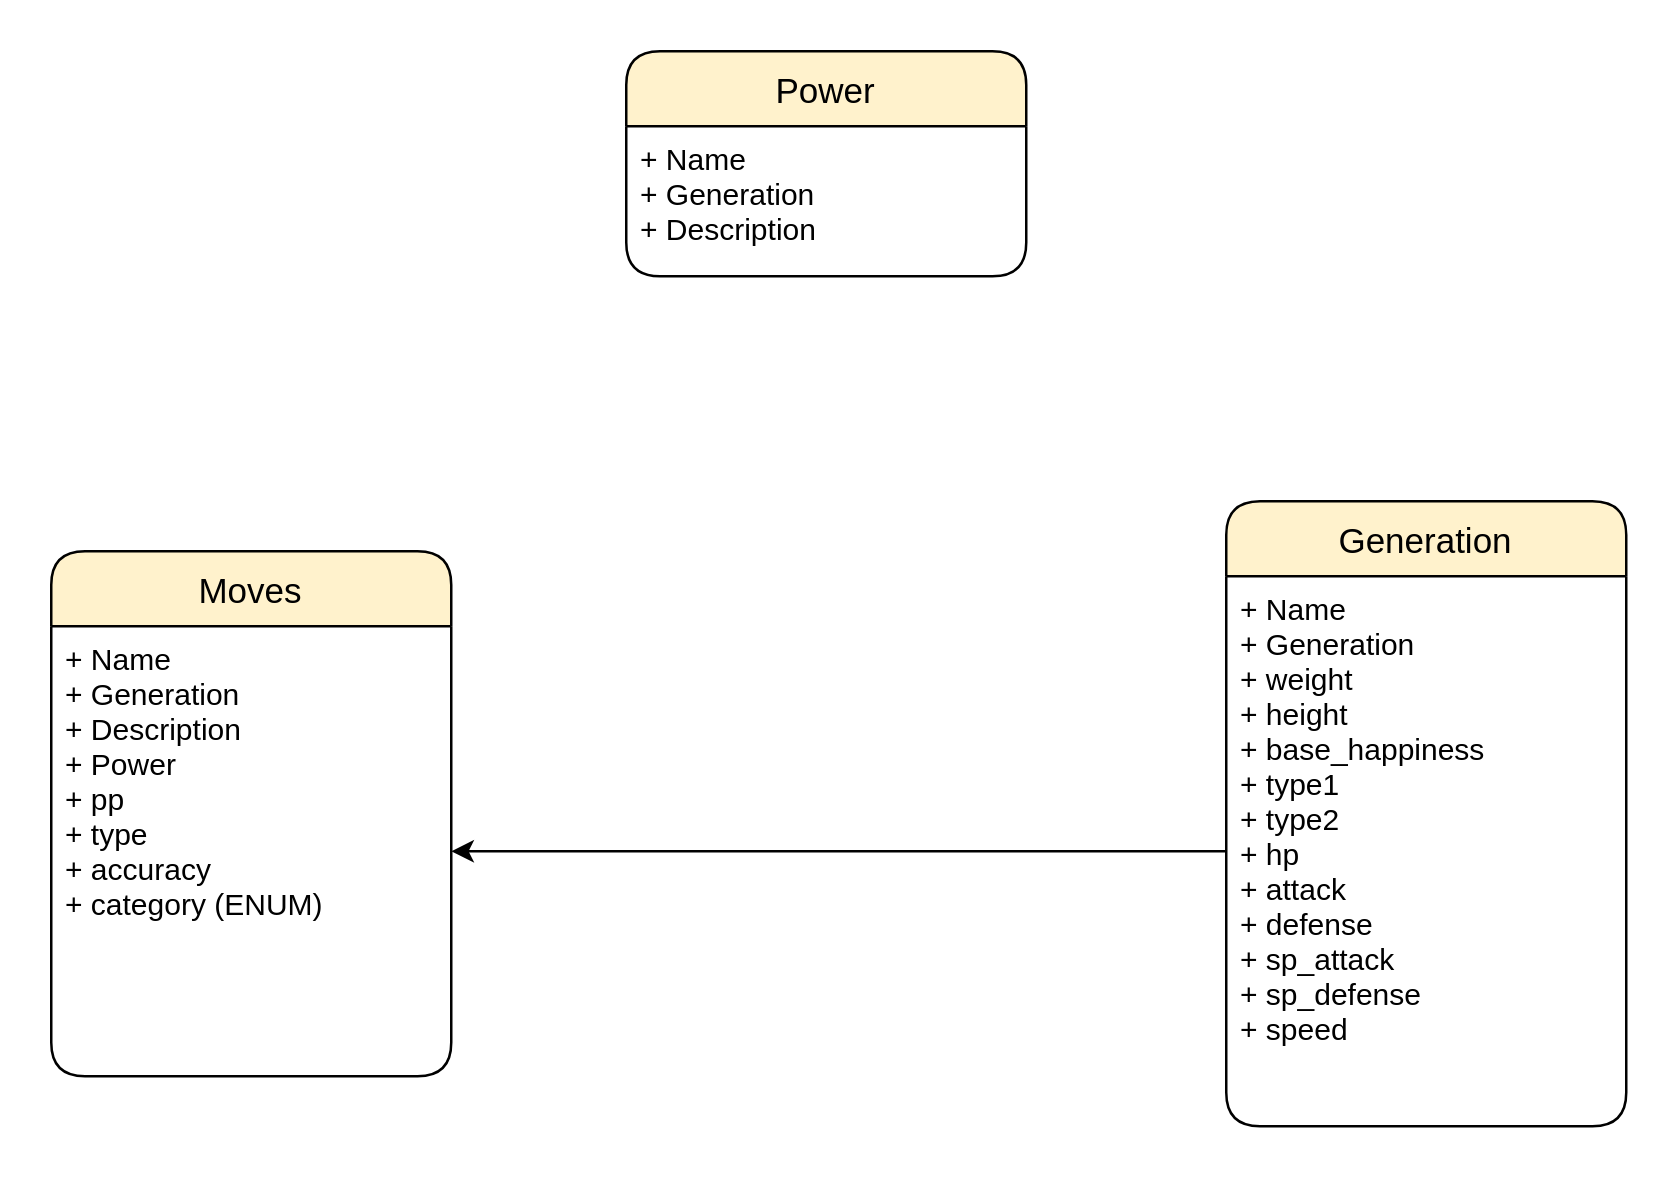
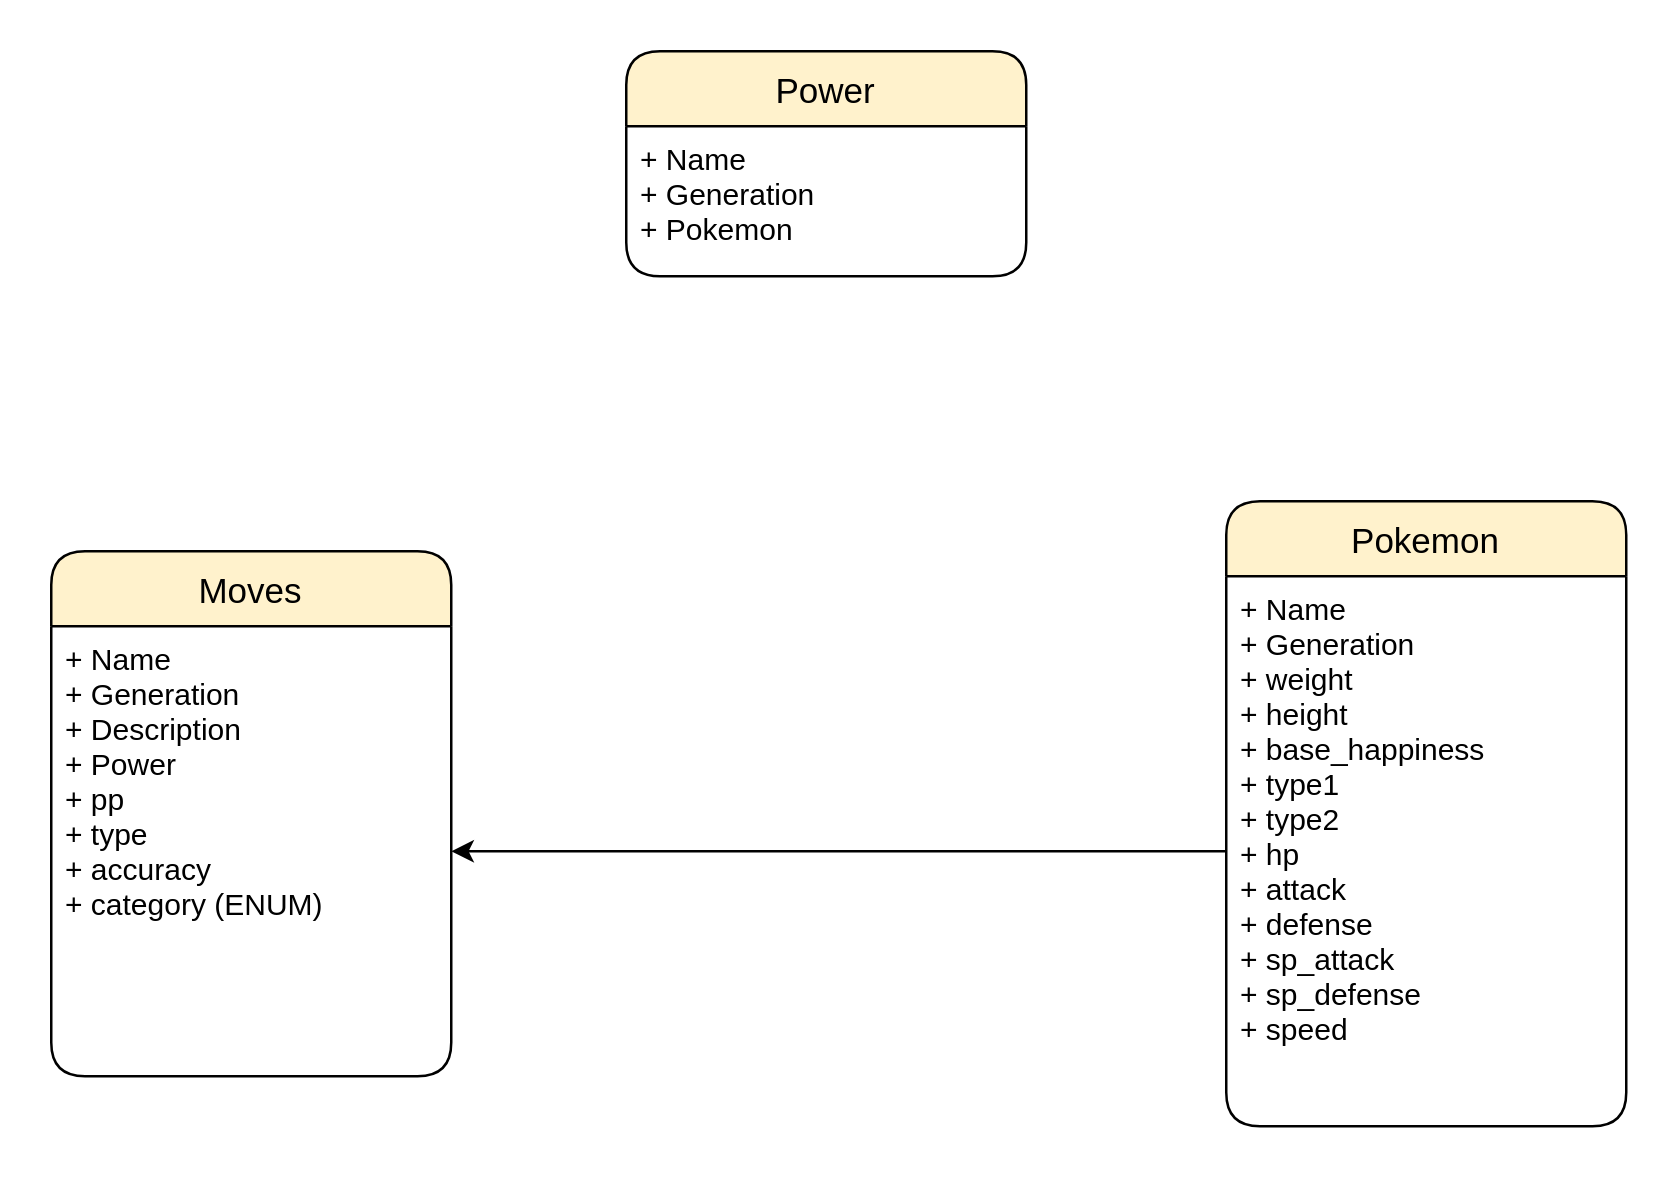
node "+ Name + Generation + Description": label "+ Name + Generation + Description" -> "+ Name + Generation + Pokemon"
node "Generation": label "Generation" -> "Pokemon"
